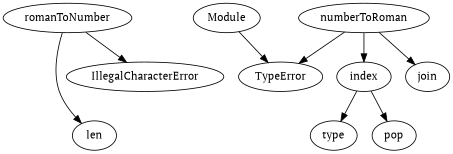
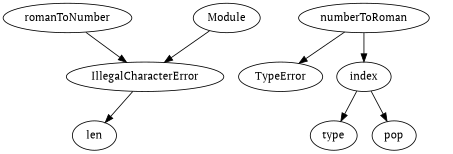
edge "Module" -> "TypeError": now "Module" -> "IllegalCharacterError"
edge "romanToNumber" -> "len": now "IllegalCharacterError" -> "len"
node "join": removed
